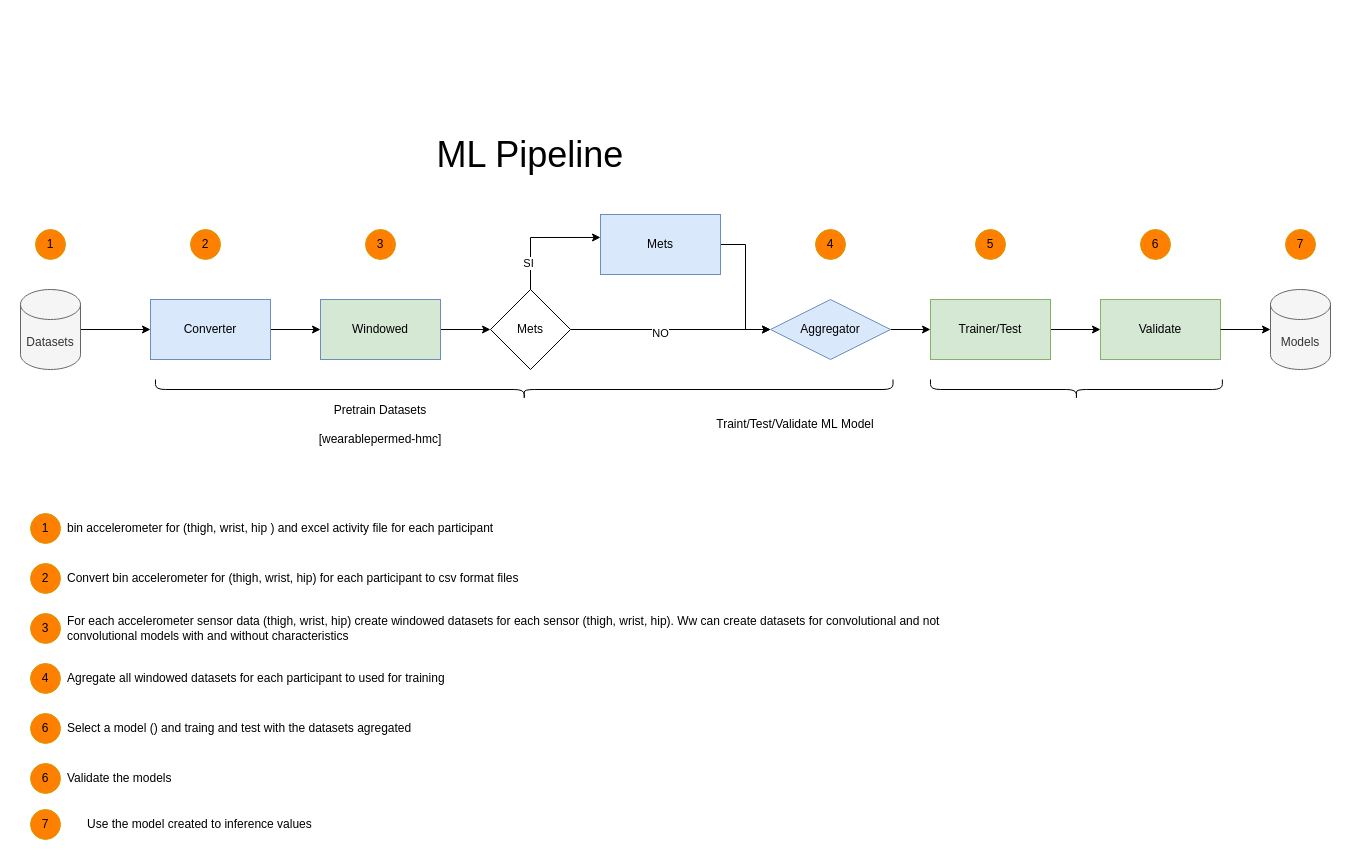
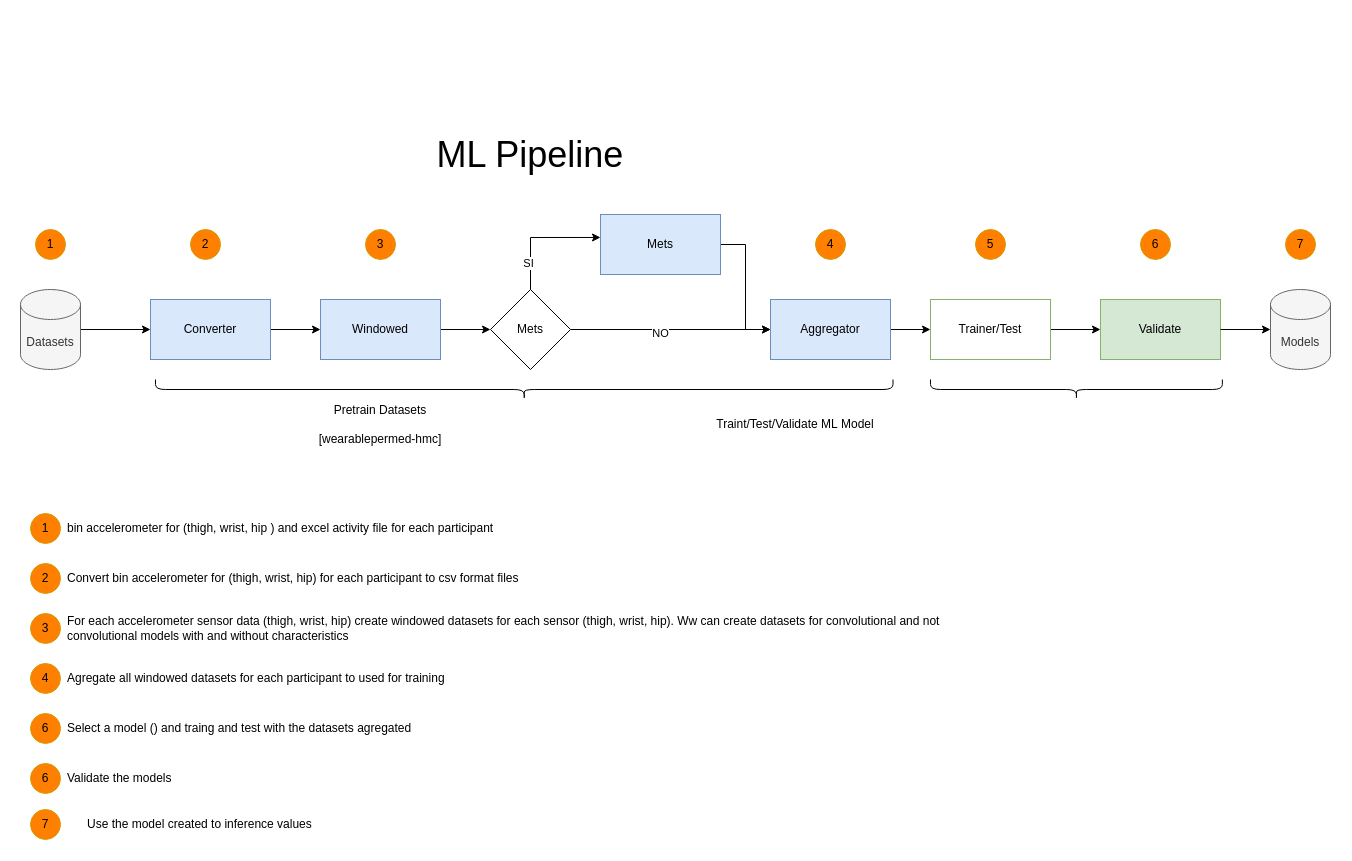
node "Windowed": fillcolor #d5e8d4 -> #dae8fc
node "Aggregator": shape diamond -> rectangle
node "Trainer/Test": fillcolor #d5e8d4 -> #ffffff
